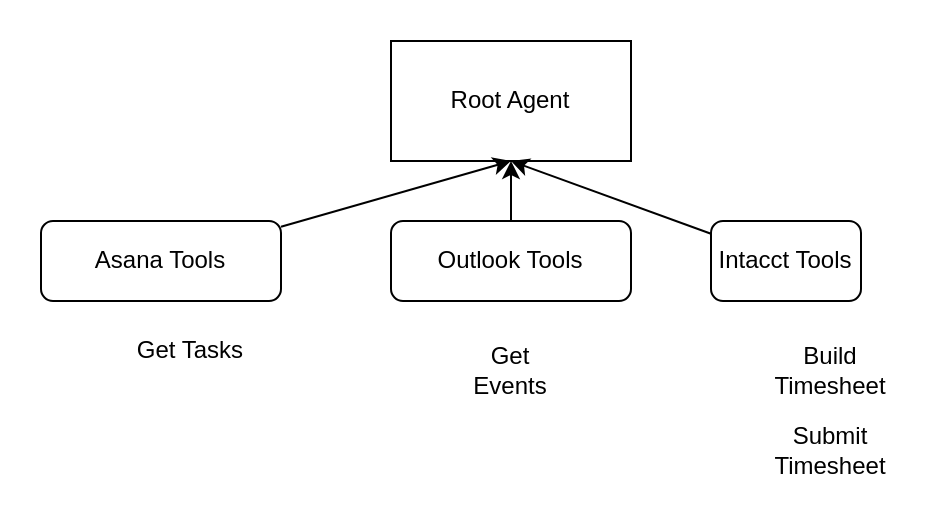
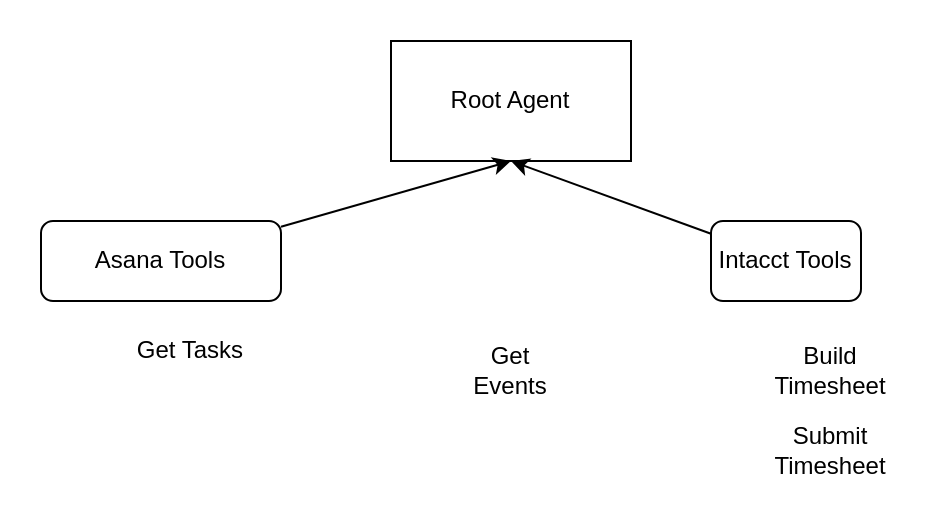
edge "Outlook Tools" -> "Root Agent": removed
node "Outlook Tools": removed
